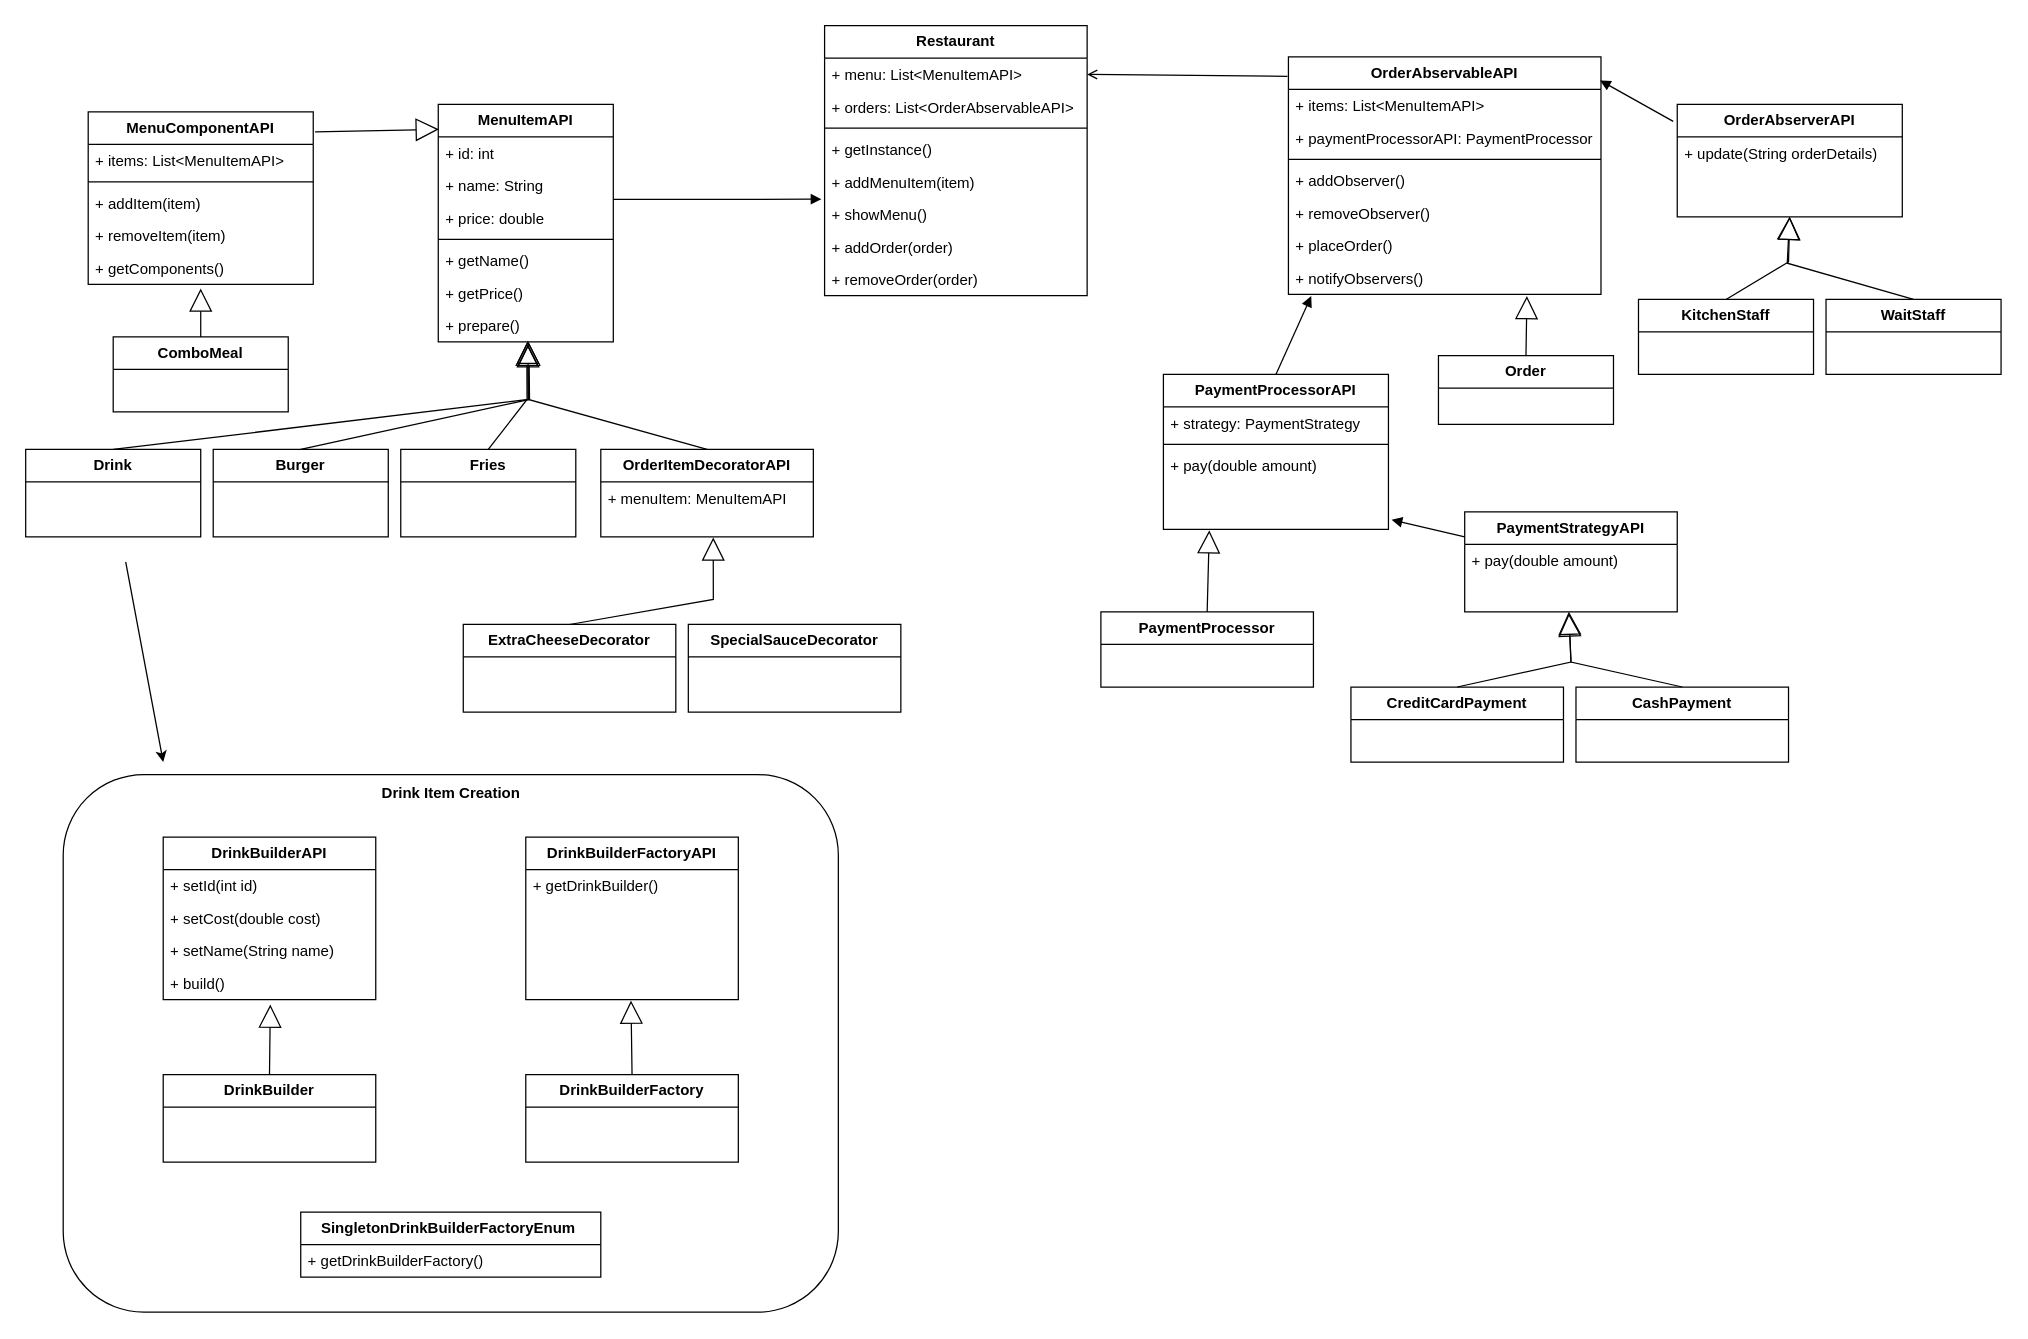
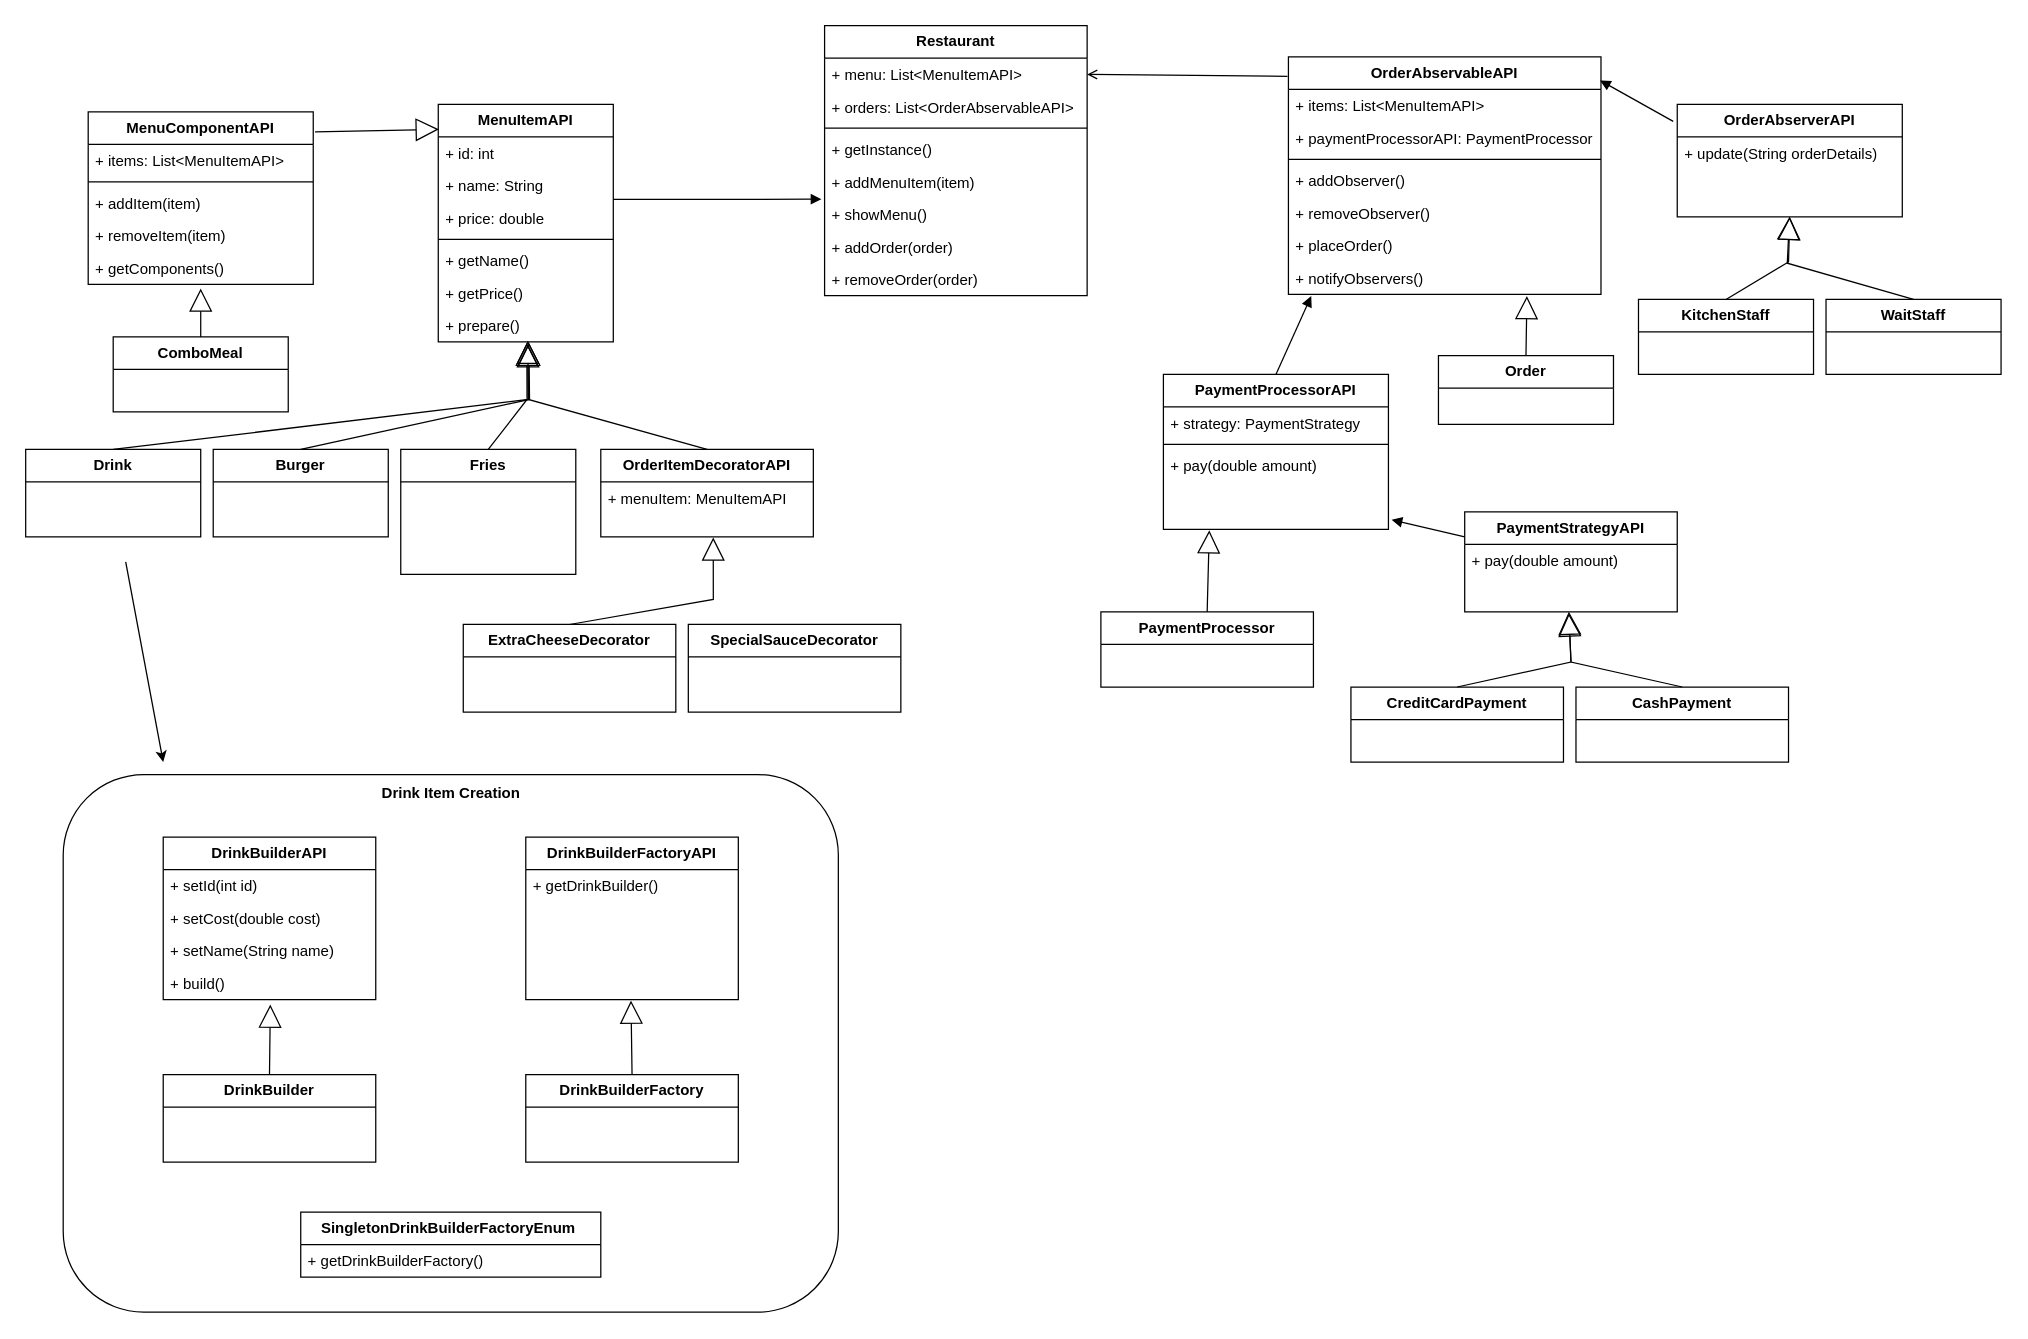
node "Fries": size 175x88 -> 175x125
